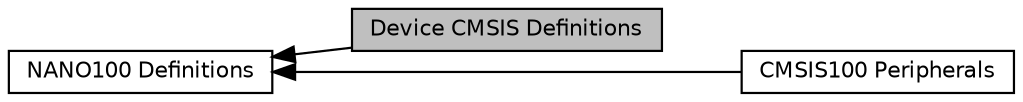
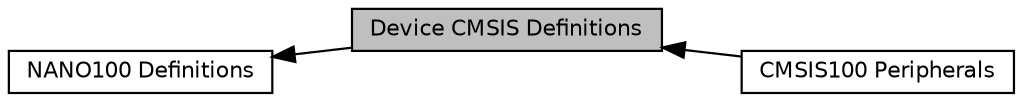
edge "CMSIS100 Peripherals" -> "NANO100 Definitions": now "CMSIS100 Peripherals" -> "Device CMSIS Definitions"
